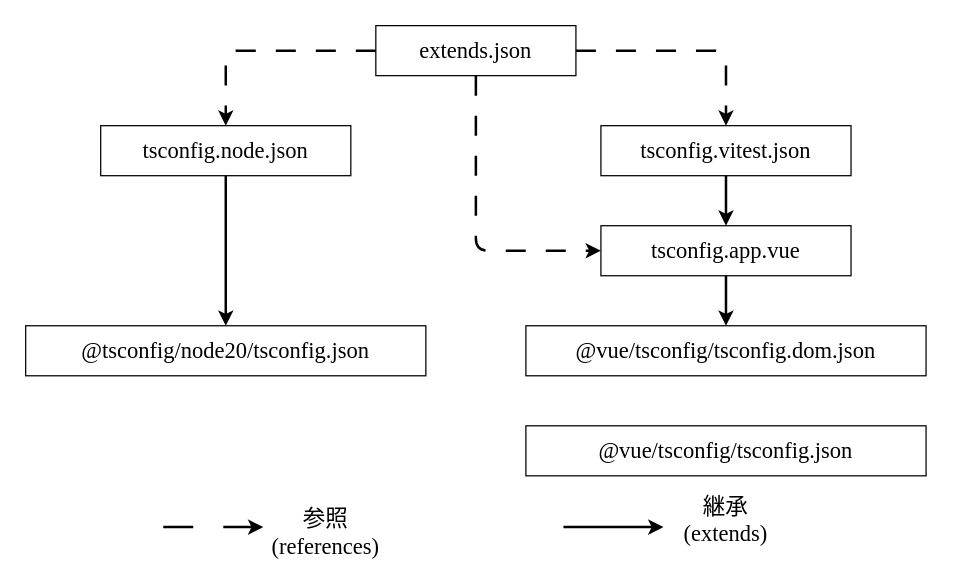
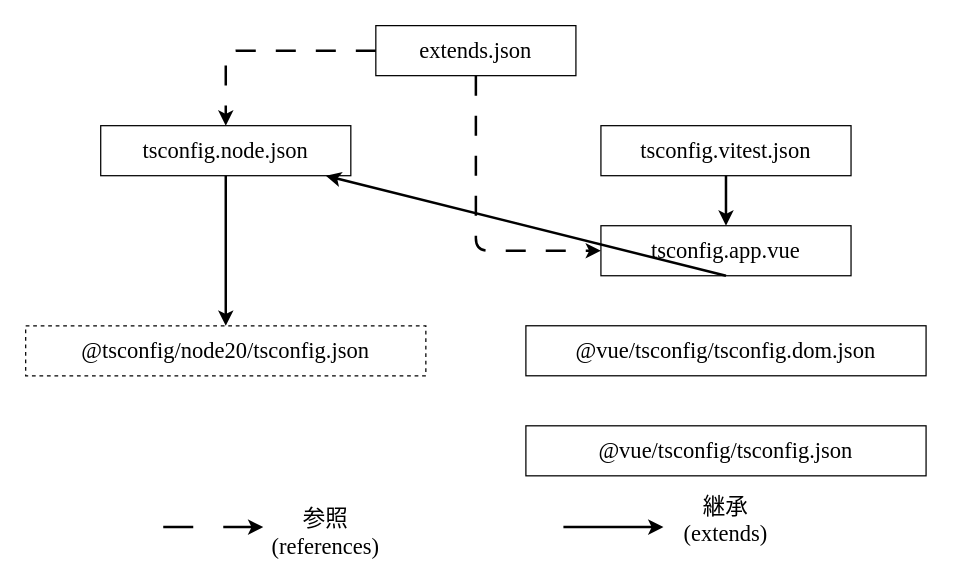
edge "extends.json" -> "tsconfig.vitest.json": removed
edge "tsconfig.app.vue" -> "@vue/tsconfig/tsconfig.dom.json": now "tsconfig.app.vue" -> "tsconfig.node.json"
node "@tsconfig/node20/tsconfig.json": style solid -> dashed
